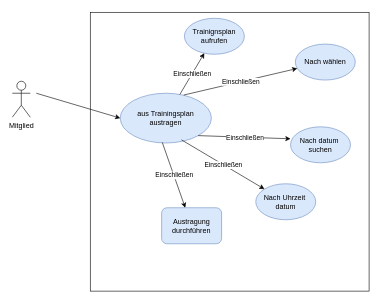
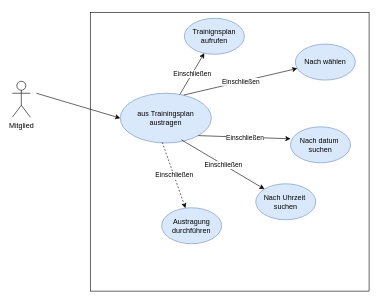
edge "aus Trainingsplan austragen" -> "Austragung durchführen": style solid -> dashed
node "Nach Uhrzeit datum": label "Nach Uhrzeit datum" -> "Nach Uhrzeit suchen"
node "Austragung durchführen": shape rounded rectangle -> ellipse
